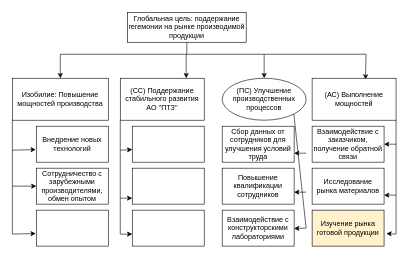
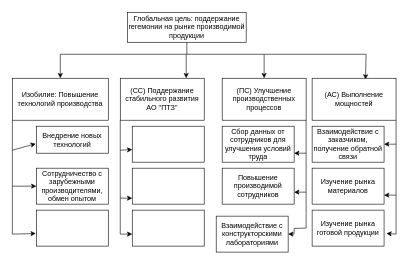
node "Изобилие: Повышение мощностей производства": label "Изобилие: Повышение мощностей производства" -> "Изобилие: Повышение технологий производства"
node "(ПС) Улучшение производственных процессов": shape ellipse -> rectangle
node "Внедрение новых технологий": size 72x36 -> 72x27
node "Повышение квалификации сотрудников": label "Повышение квалификации сотрудников" -> "Повышение производимой сотрудников"
node "Исследование рынка материалов": label "Исследование рынка материалов" -> "Изучение рынка материалов"
node "Взаимодействие с конструкторскими лабораториями": moved (258, 228) -> (252, 234)
node "Изучение рынка готовой продукции": fillcolor #fff2cc -> #ffffff
